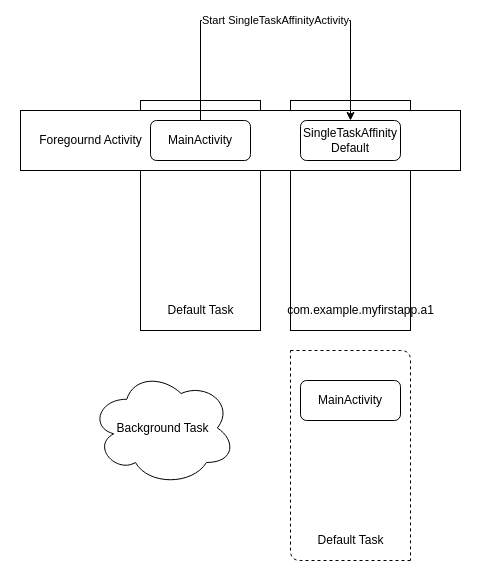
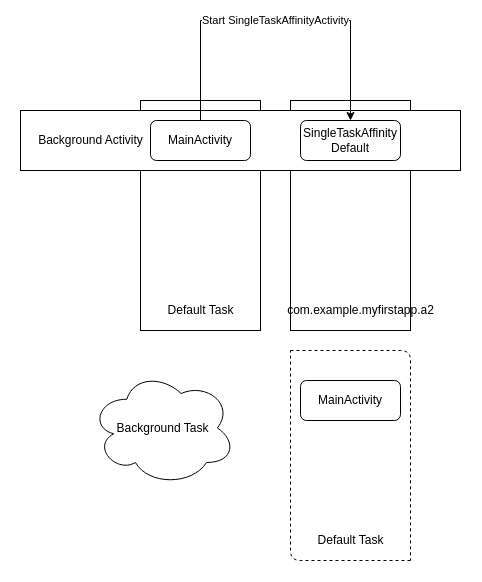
node "Foregournd Activity": label "Foregournd Activity" -> "Background Activity"
node "com.example.myfirstapp.a1": label "com.example.myfirstapp.a1" -> "com.example.myfirstapp.a2"
